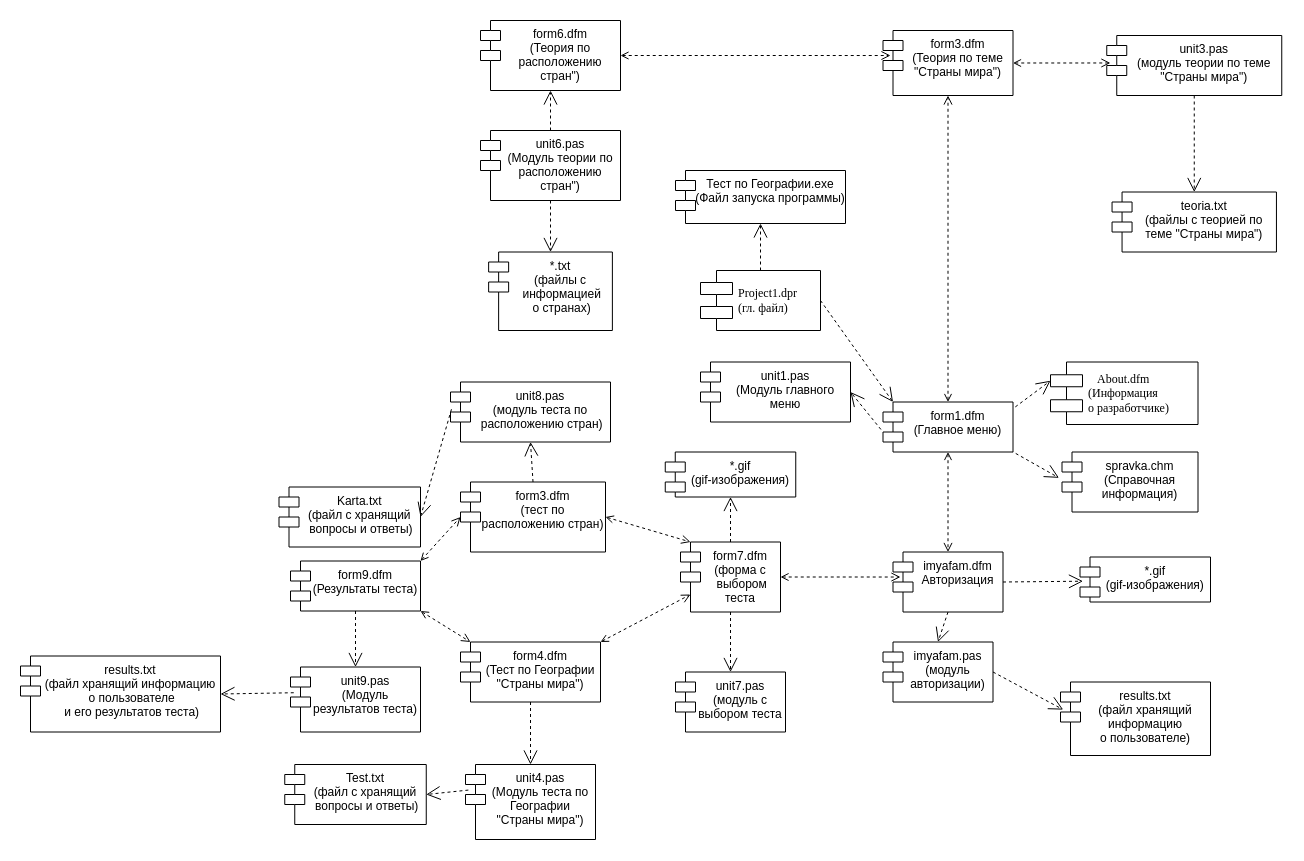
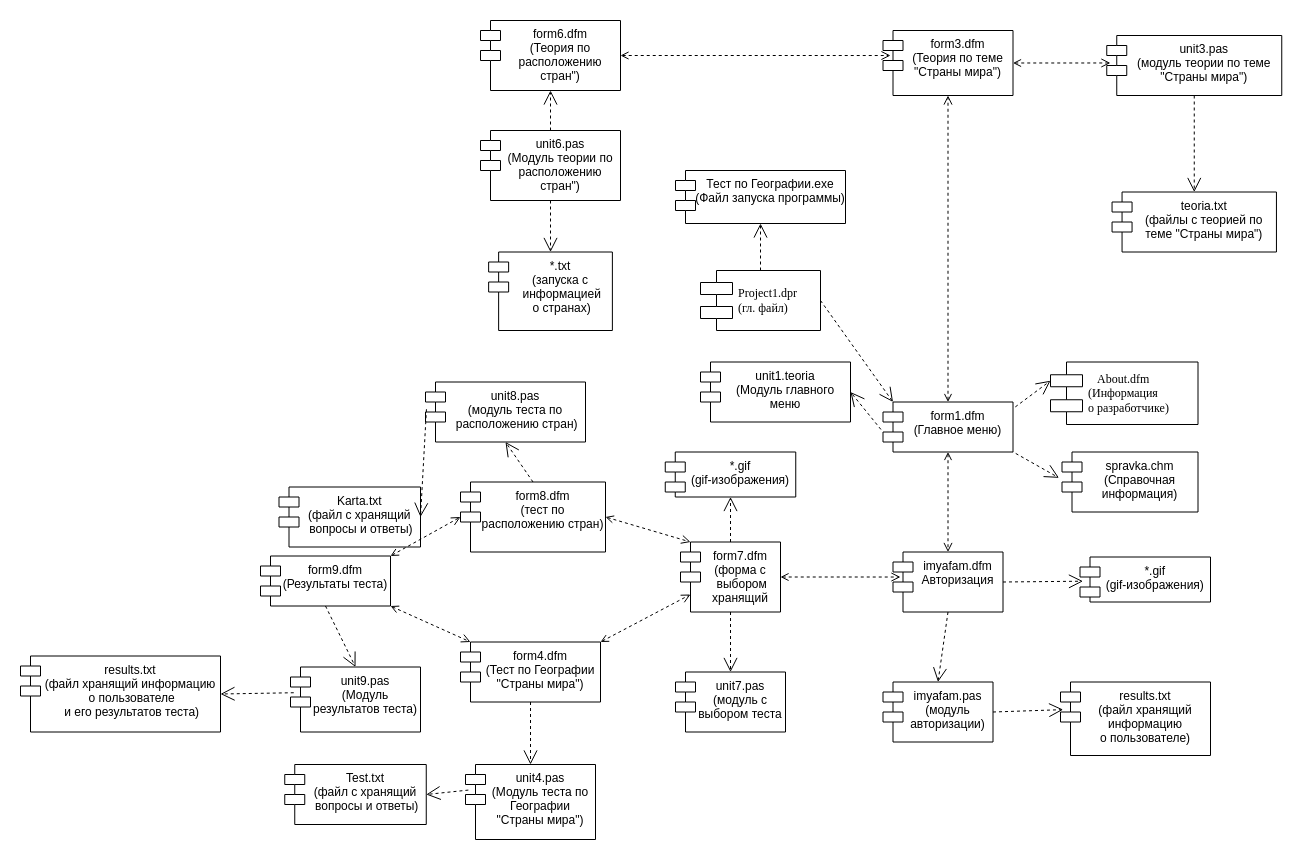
node "*.txt (файлы с информацией о странах)": label "*.txt (файлы с информацией о странах)" -> "*.txt (запуска с информацией о странах)"
node "unit1.pas (Модуль главного меню": label "unit1.pas (Модуль главного меню" -> "unit1.teoria (Модуль главного меню"
node "unit8.pas (модуль теста по расположению стран)": moved (531, 412) -> (506, 412)
node "form3.dfm (тест по расположению стран)": label "form3.dfm (тест по расположению стран)" -> "form8.dfm (тест по расположению стран)"
node "form7.dfm (форма с выбором теста": label "form7.dfm (форма с выбором теста" -> "form7.dfm (форма с выбором хранящий"
node "form9.dfm (Результаты теста)": moved (356, 586) -> (326, 581)
node "imyafam.pas (модуль авторизации)": moved (938, 672) -> (938, 712)
